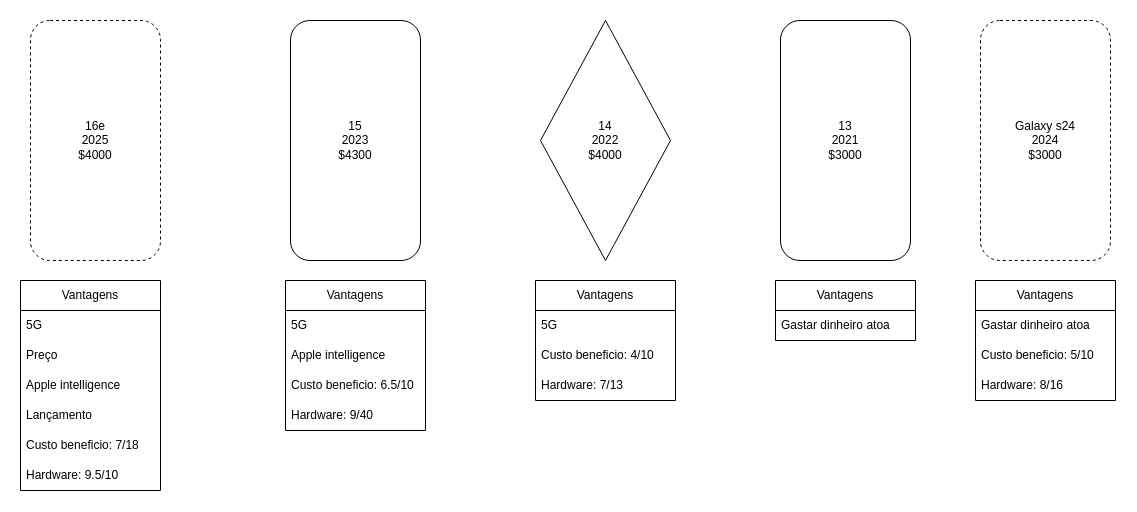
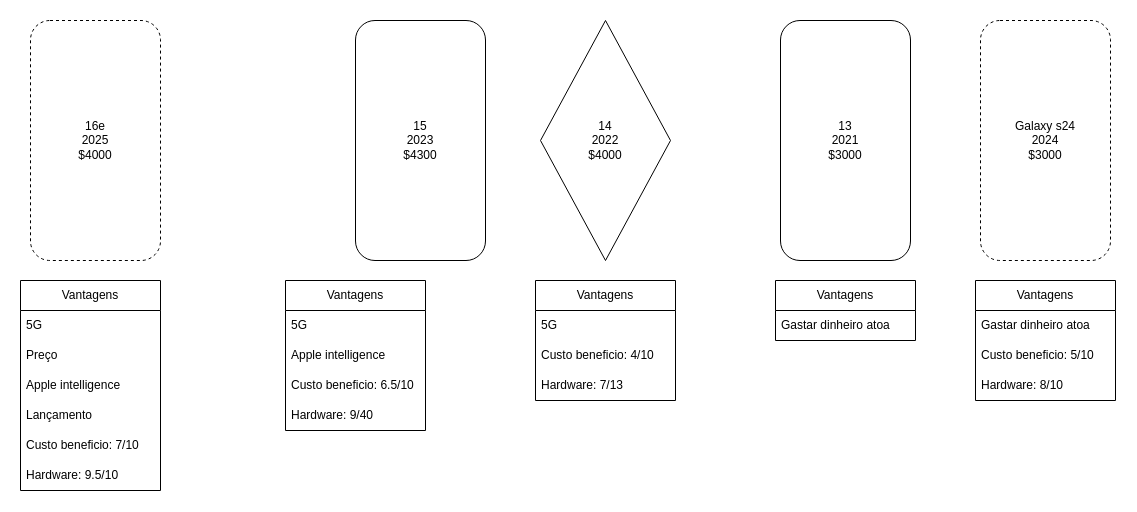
node "15 2023 $4300": moved (356, 141) -> (421, 141)
node "Hardware: 8/16": label "Hardware: 8/16" -> "Hardware: 8/10"
node "Custo beneficio: 7/18": label "Custo beneficio: 7/18" -> "Custo beneficio: 7/10"
